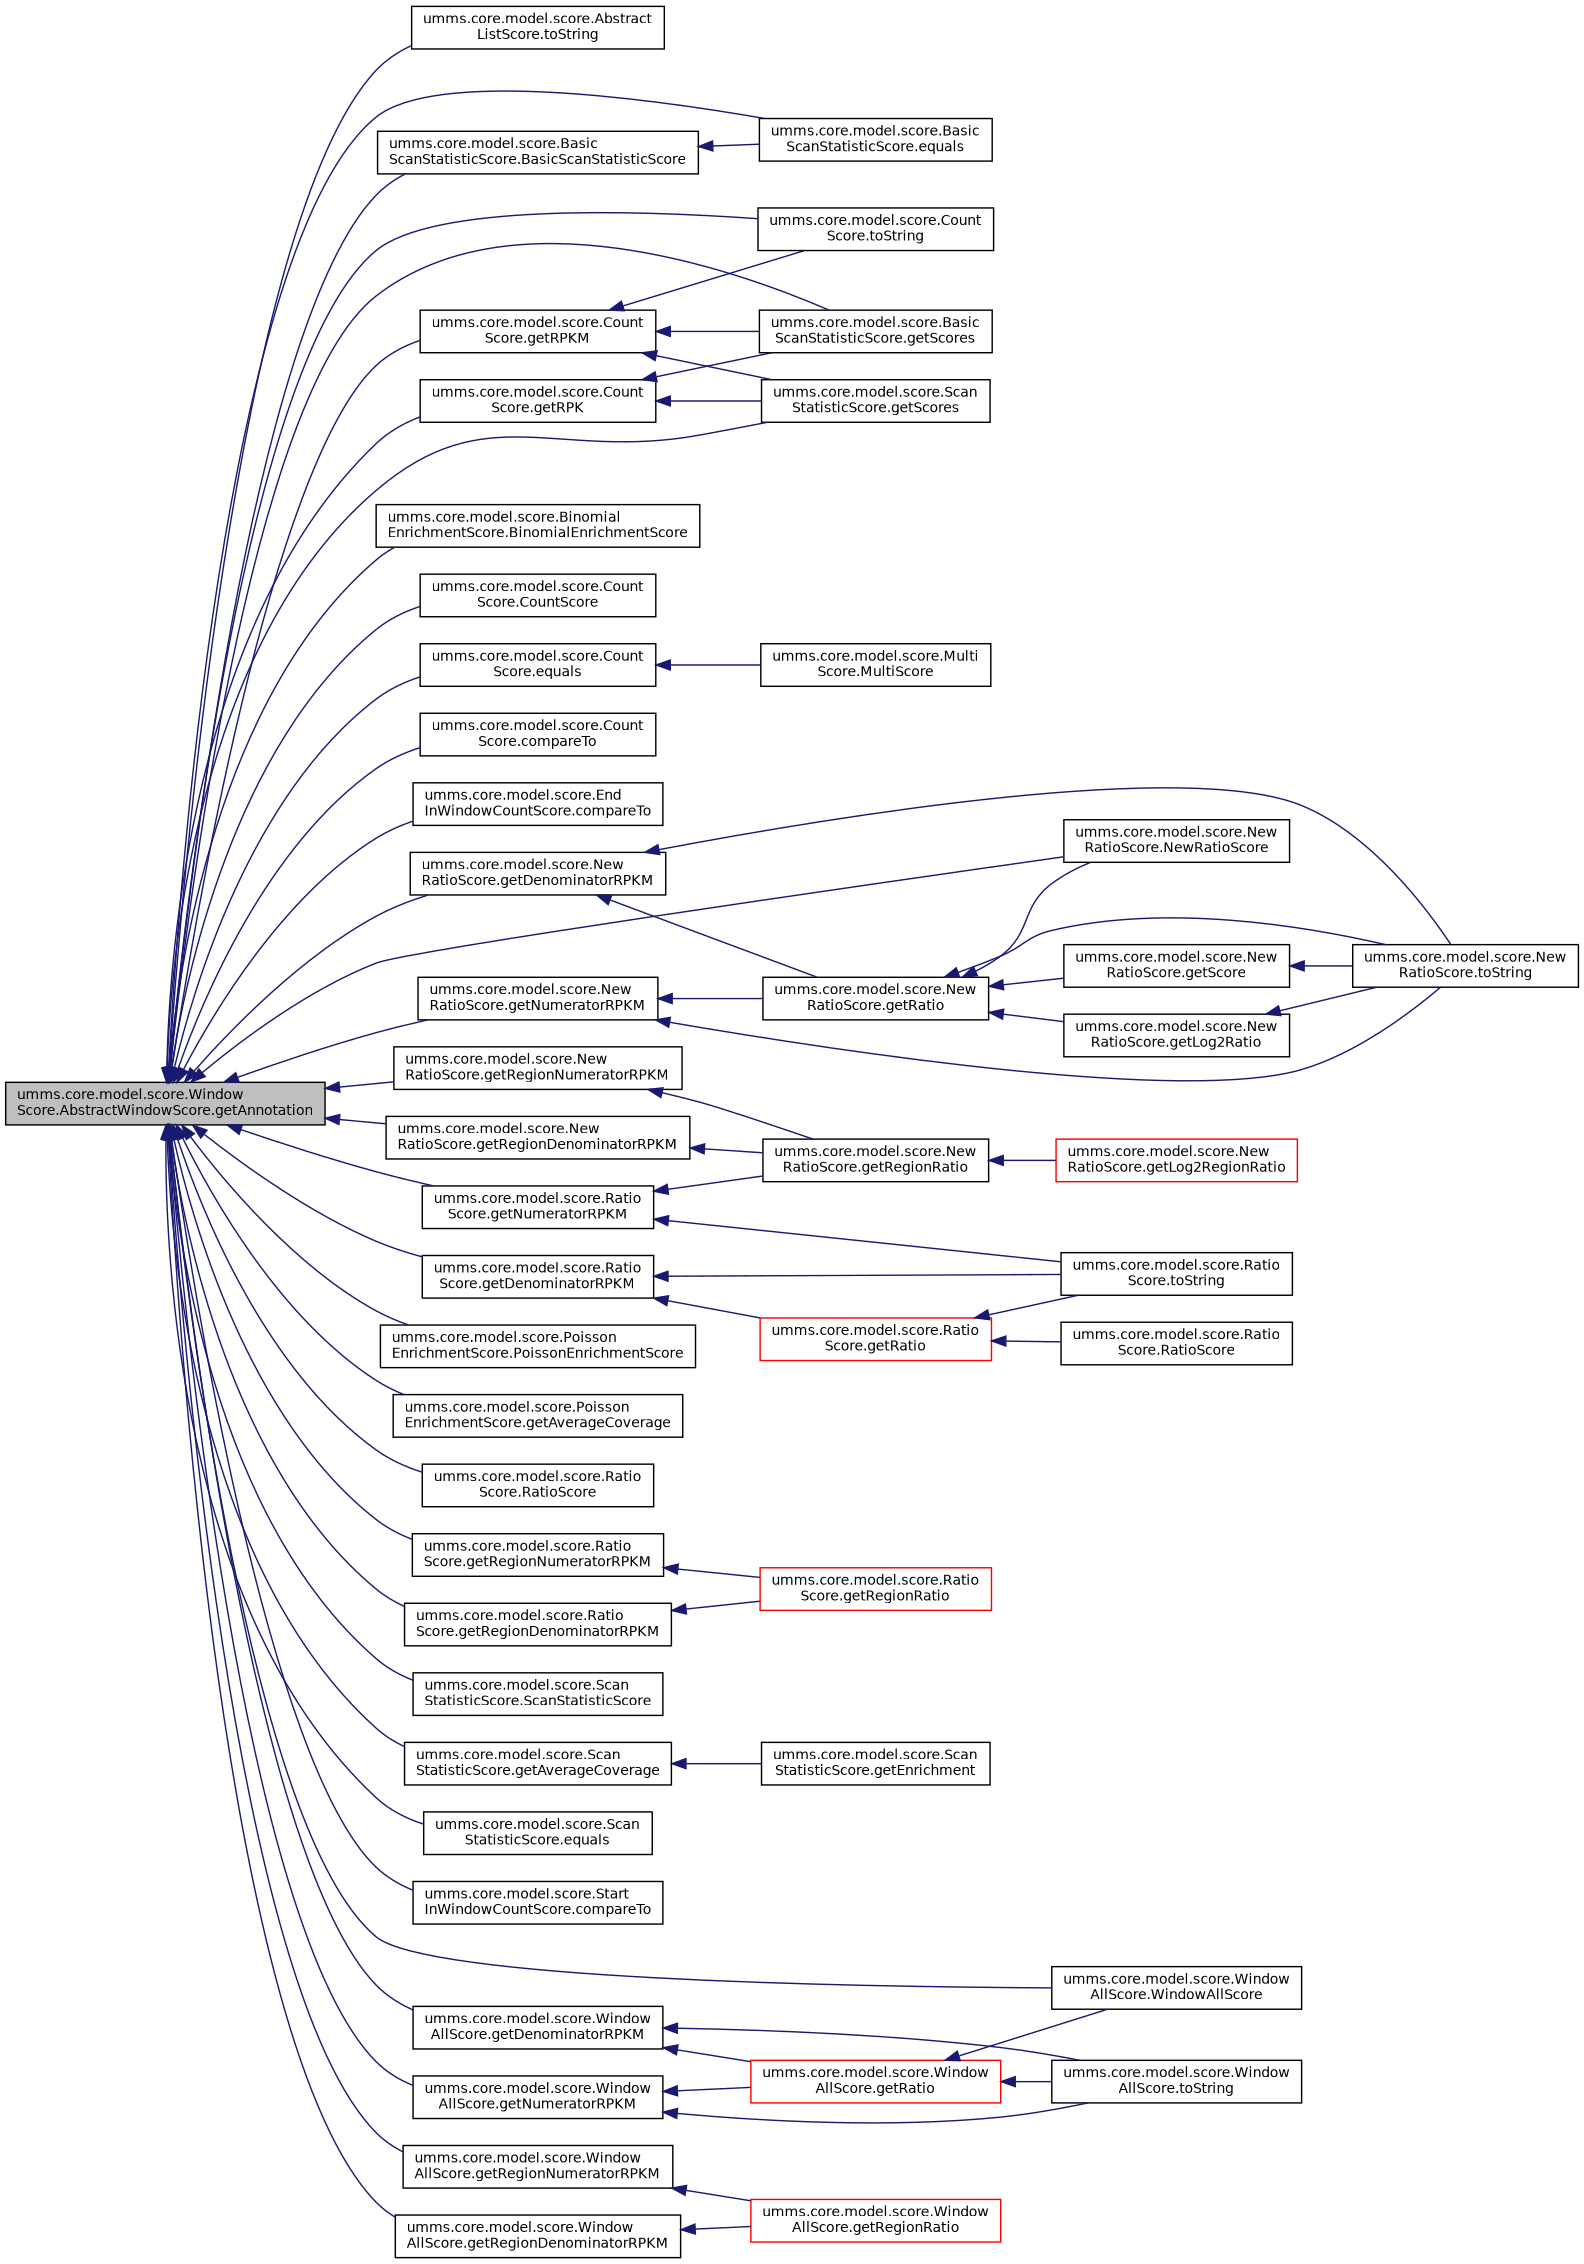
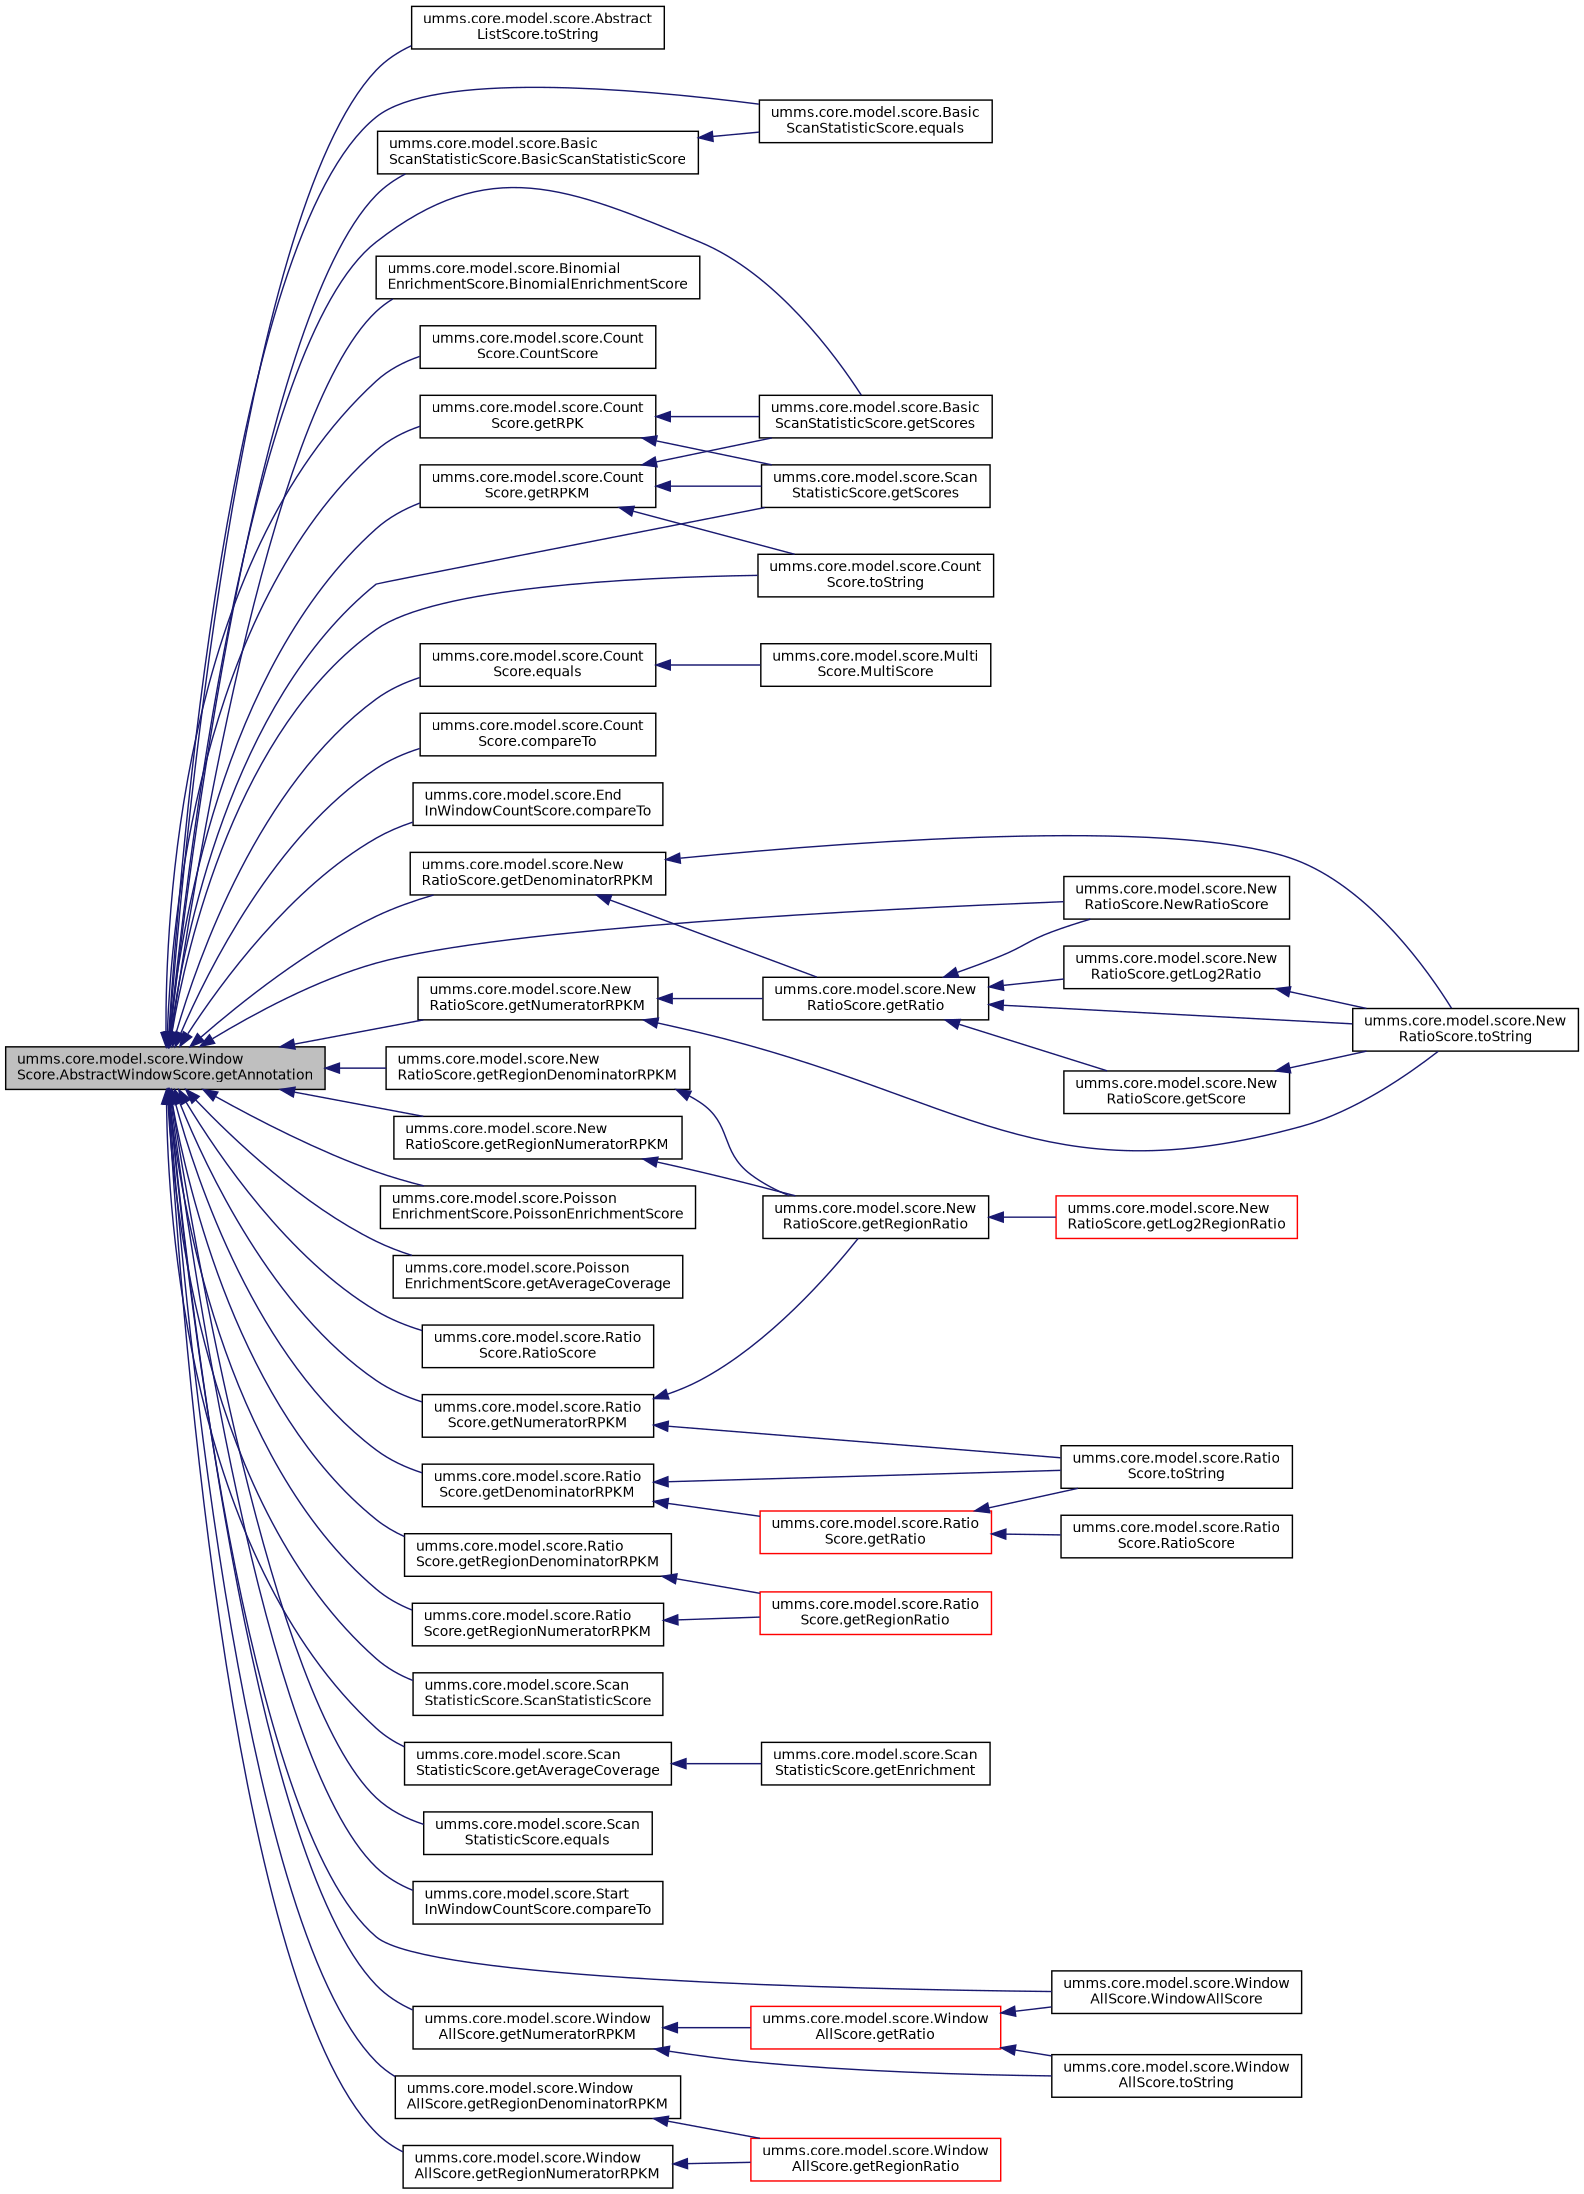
node "umms.core.model.score.Window AllScore.getDenominatorRPKM": removed
